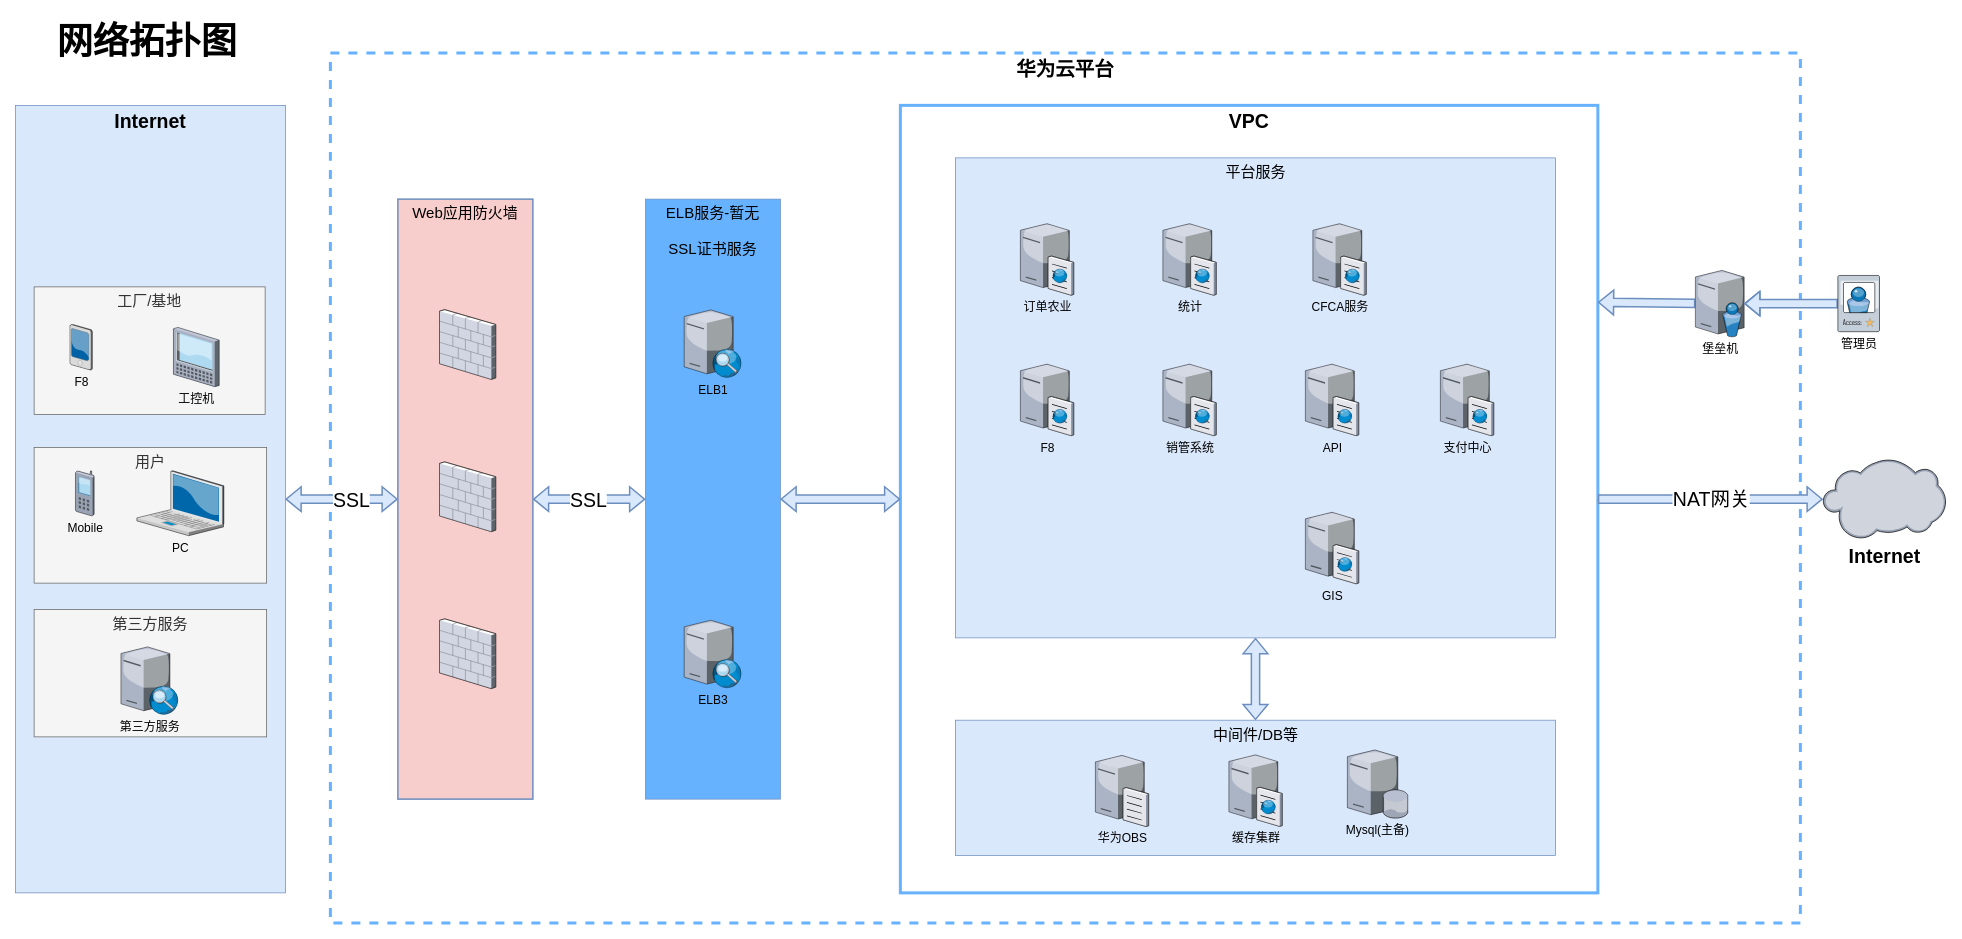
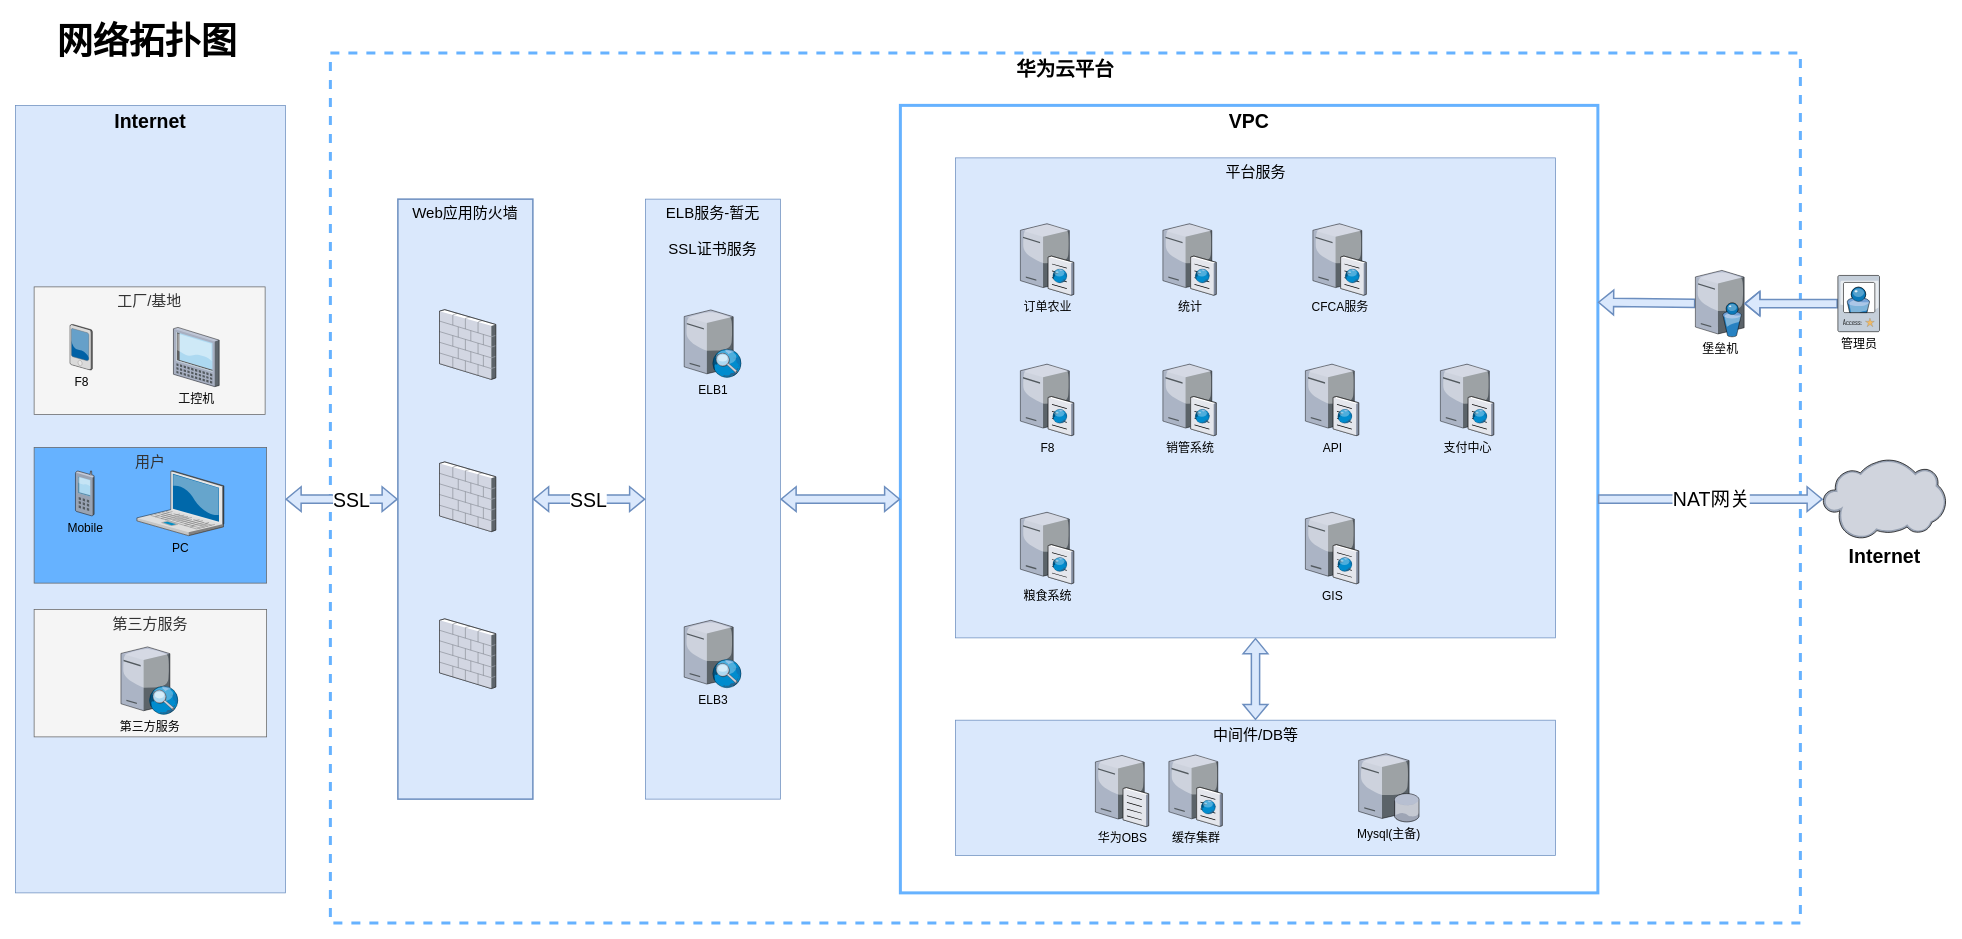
node "Web应用防火墙": fillcolor #f8cecc -> #dae8fc
node "用户": fillcolor #f5f5f5 -> #66b2ff
node "ELB服务-暂无 SSL证书服务": fillcolor #66b2ff -> #dae8fc
node "粮食系统": added
node "Mysql(主备)": moved (1378, 784) -> (1389, 788)
node "缓存集群": moved (1256, 790) -> (1196, 790)
